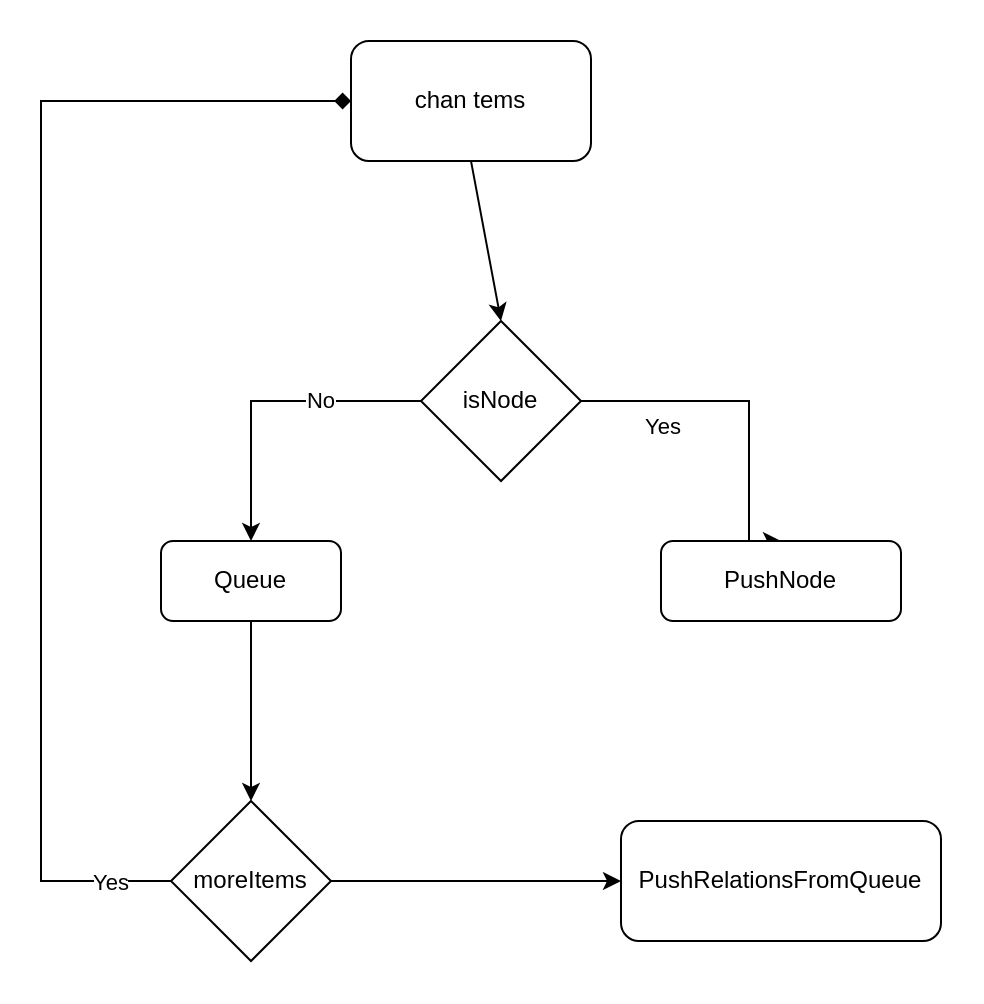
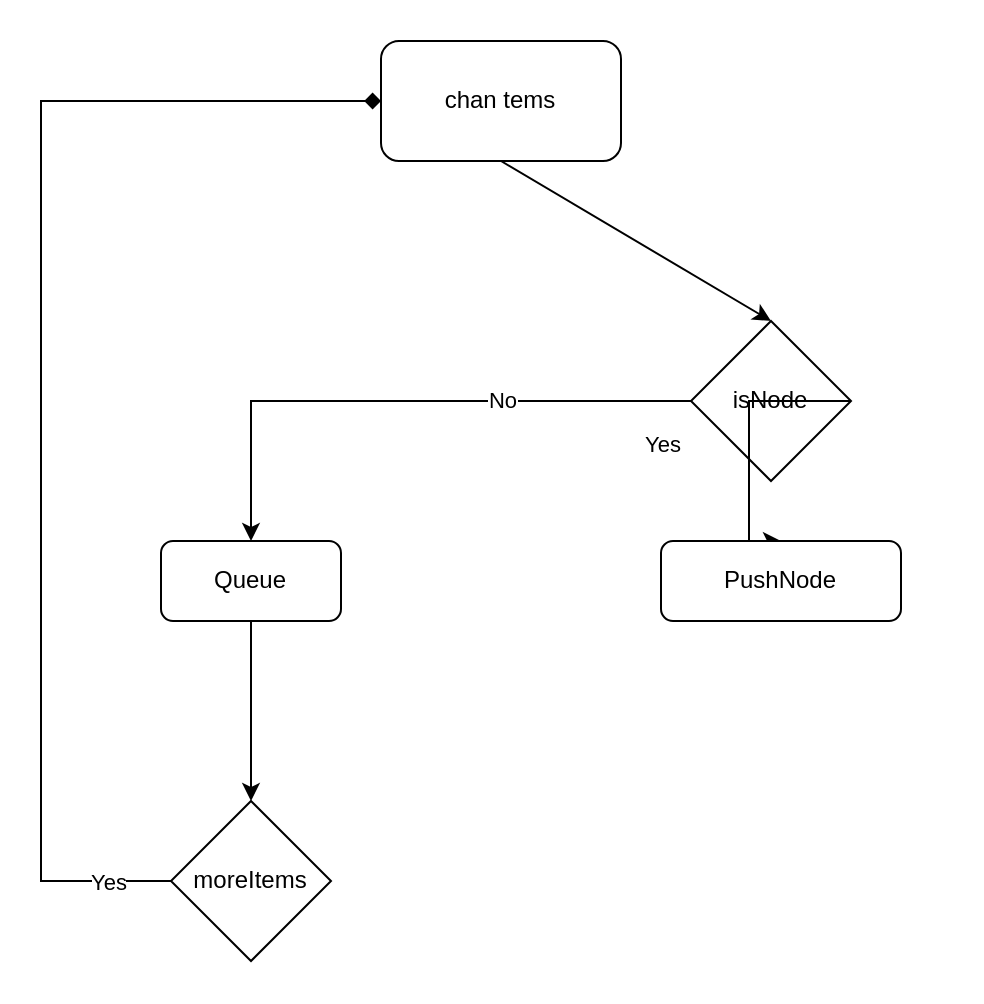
node "chan tems": moved (471, 101) -> (501, 101)
node "isNode": moved (501, 401) -> (771, 401)
edge "moreItems" -> "PushRelationsFromQueue": removed
node "PushRelationsFromQueue": removed
